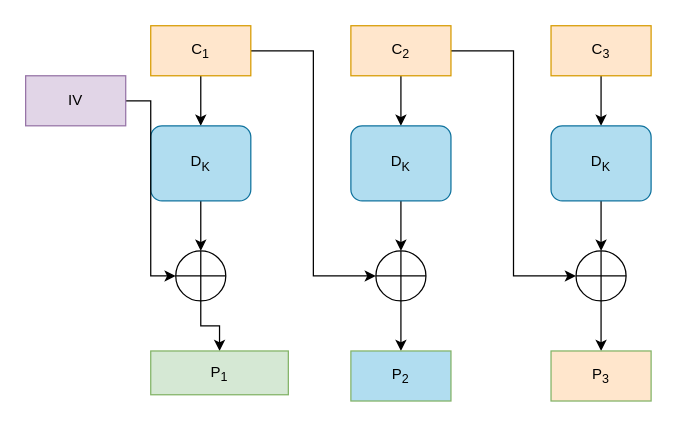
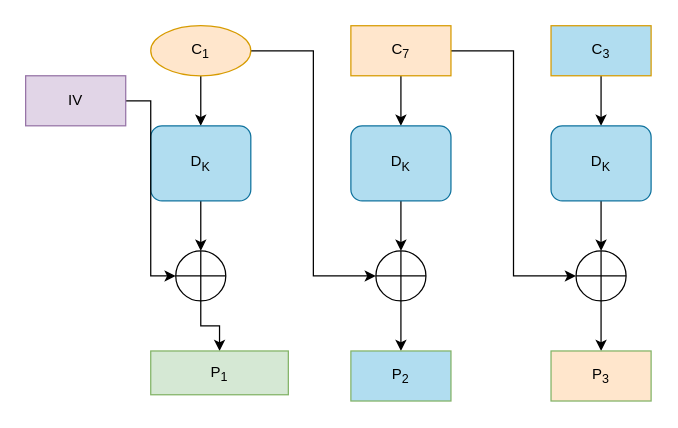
node "C1": shape rectangle -> ellipse
node "C2": label "C2" -> "C7"
node "C3": fillcolor #ffe6cc -> #b1ddf0
